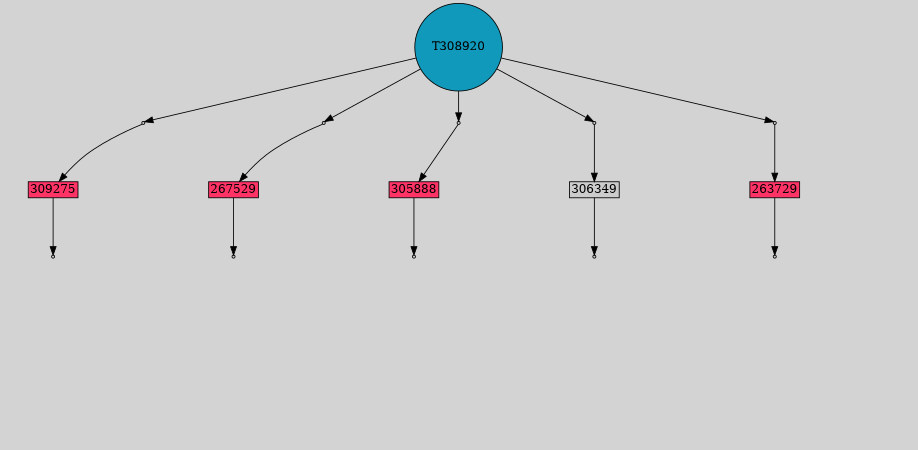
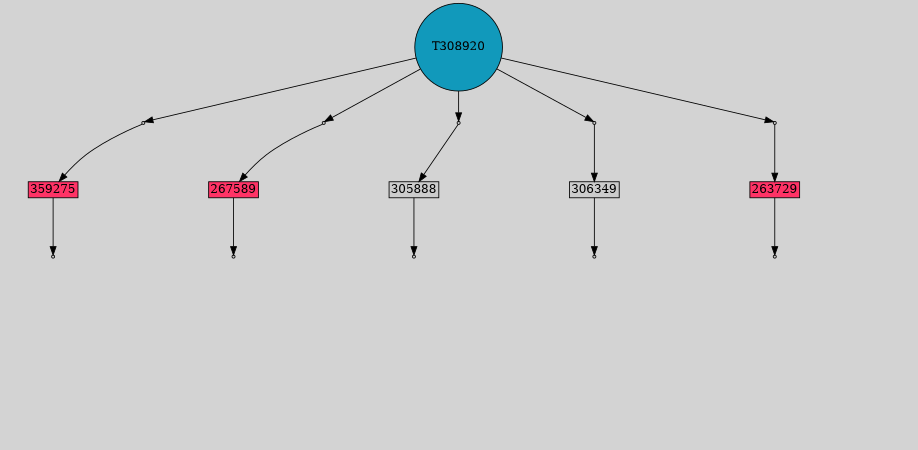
node "309275": label "309275" -> "359275"
node "267529": label "267529" -> "267589"
node "305888": fillcolor #ff3366 -> #cccccc
